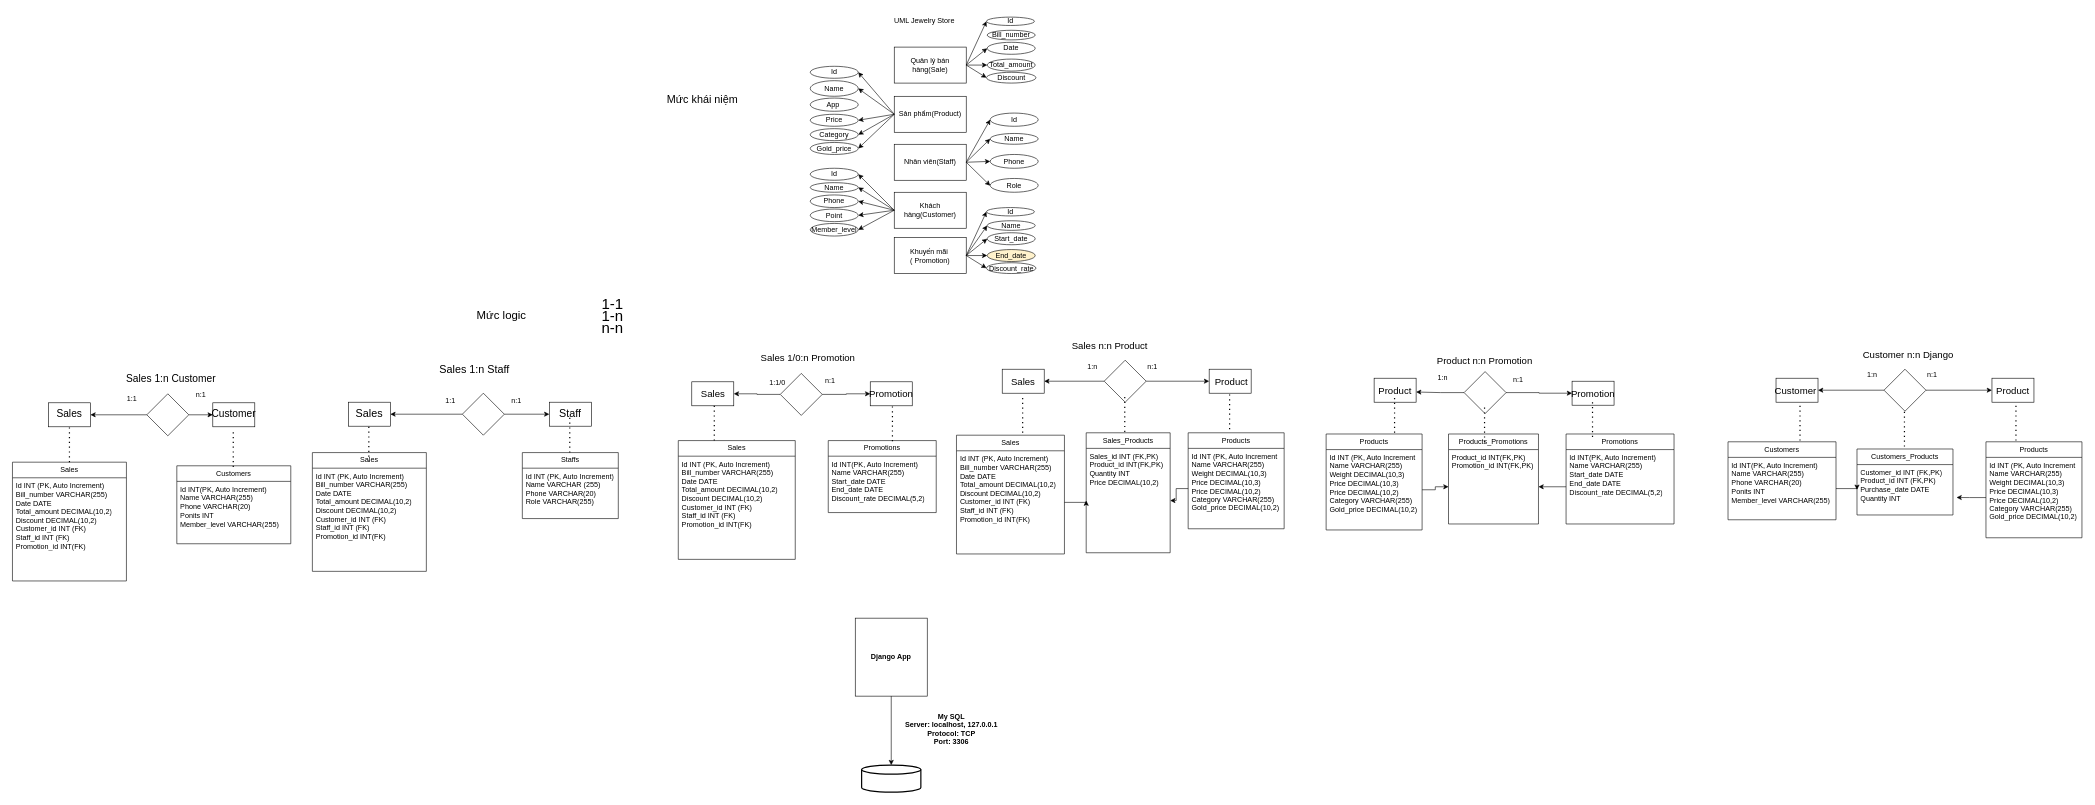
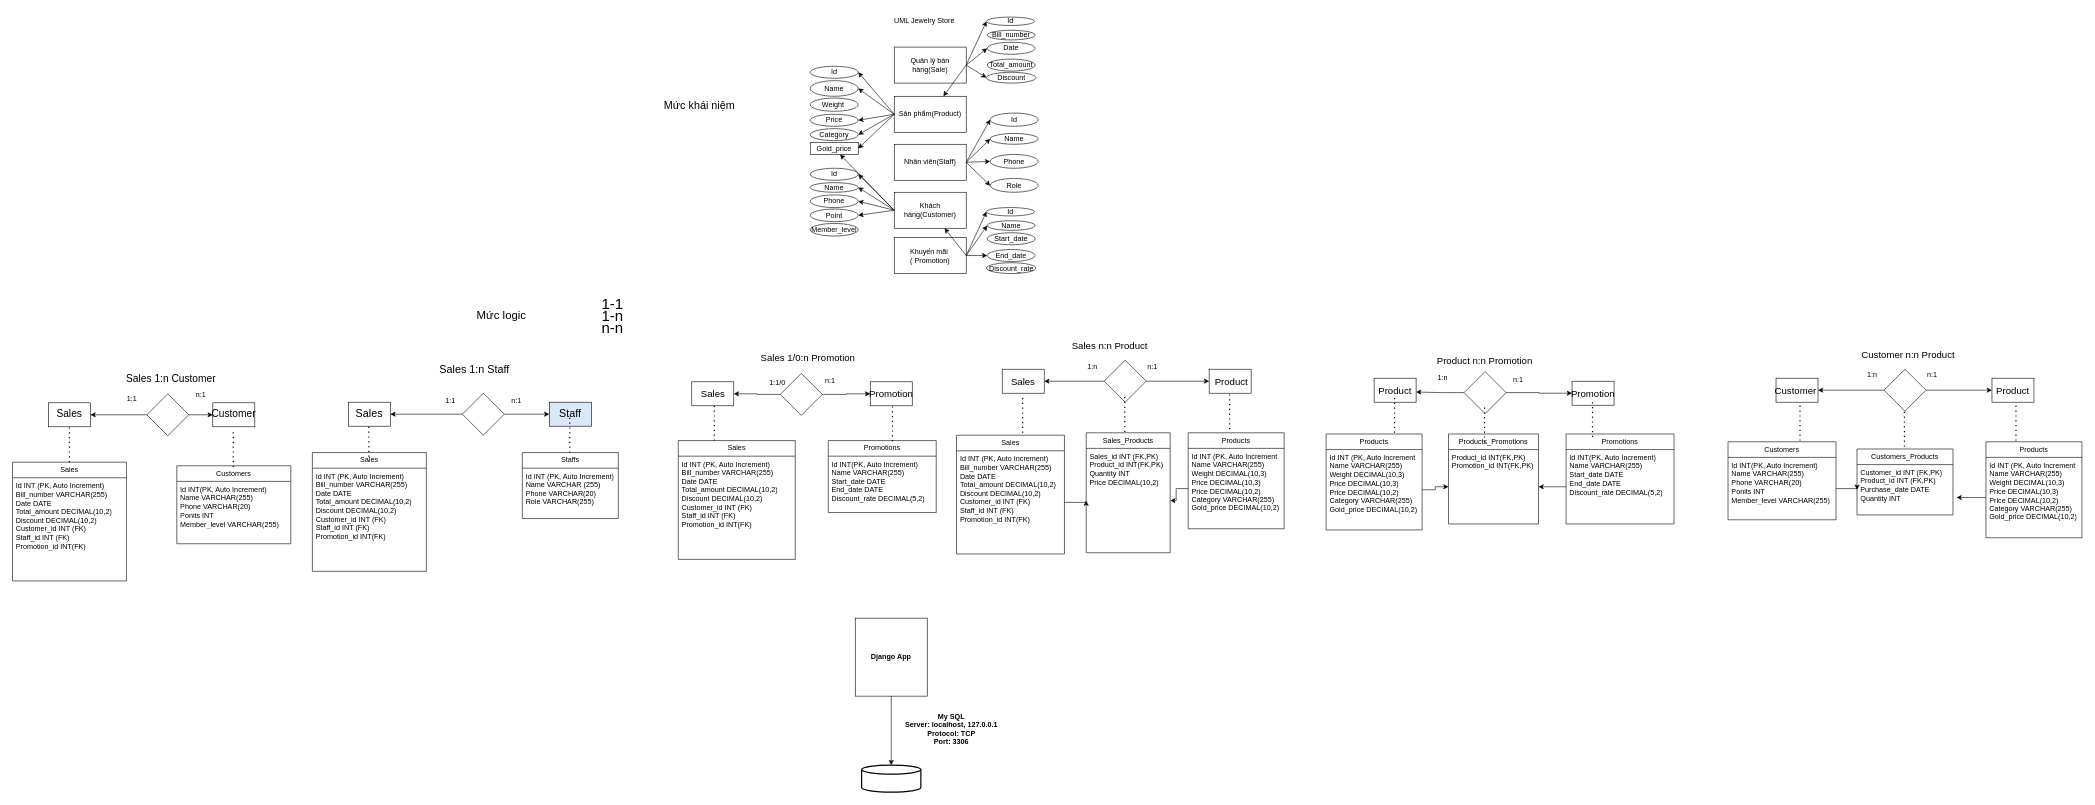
edge "Quản lý bán hàng(Sale)" -> "Total_amount": now "Quản lý bán hàng(Sale)" -> "Sản phẩm(Product)"
node "Mức khái niệm": moved (702, 99) -> (699, 105)
node "App": label "App" -> "Weight"
node "Gold_price": shape ellipse -> rectangle
edge "Khách hàng(Customer)" -> "Member_level": now "Khách hàng(Customer)" -> "Gold_price"
edge "Khuyến mãi ( Promotion)" -> "Start_date": now "Khuyến mãi ( Promotion)" -> "Khách hàng(Customer)"
node "End_date": fillcolor #fff2cc -> #ffffff
edge "Khuyến mãi ( Promotion)" -> "Discount_rate": removed
node "Customer n:n Django": label "Customer n:n Django" -> "Customer n:n Product"
node "Staff": fillcolor #ffffff -> #dae8fc
